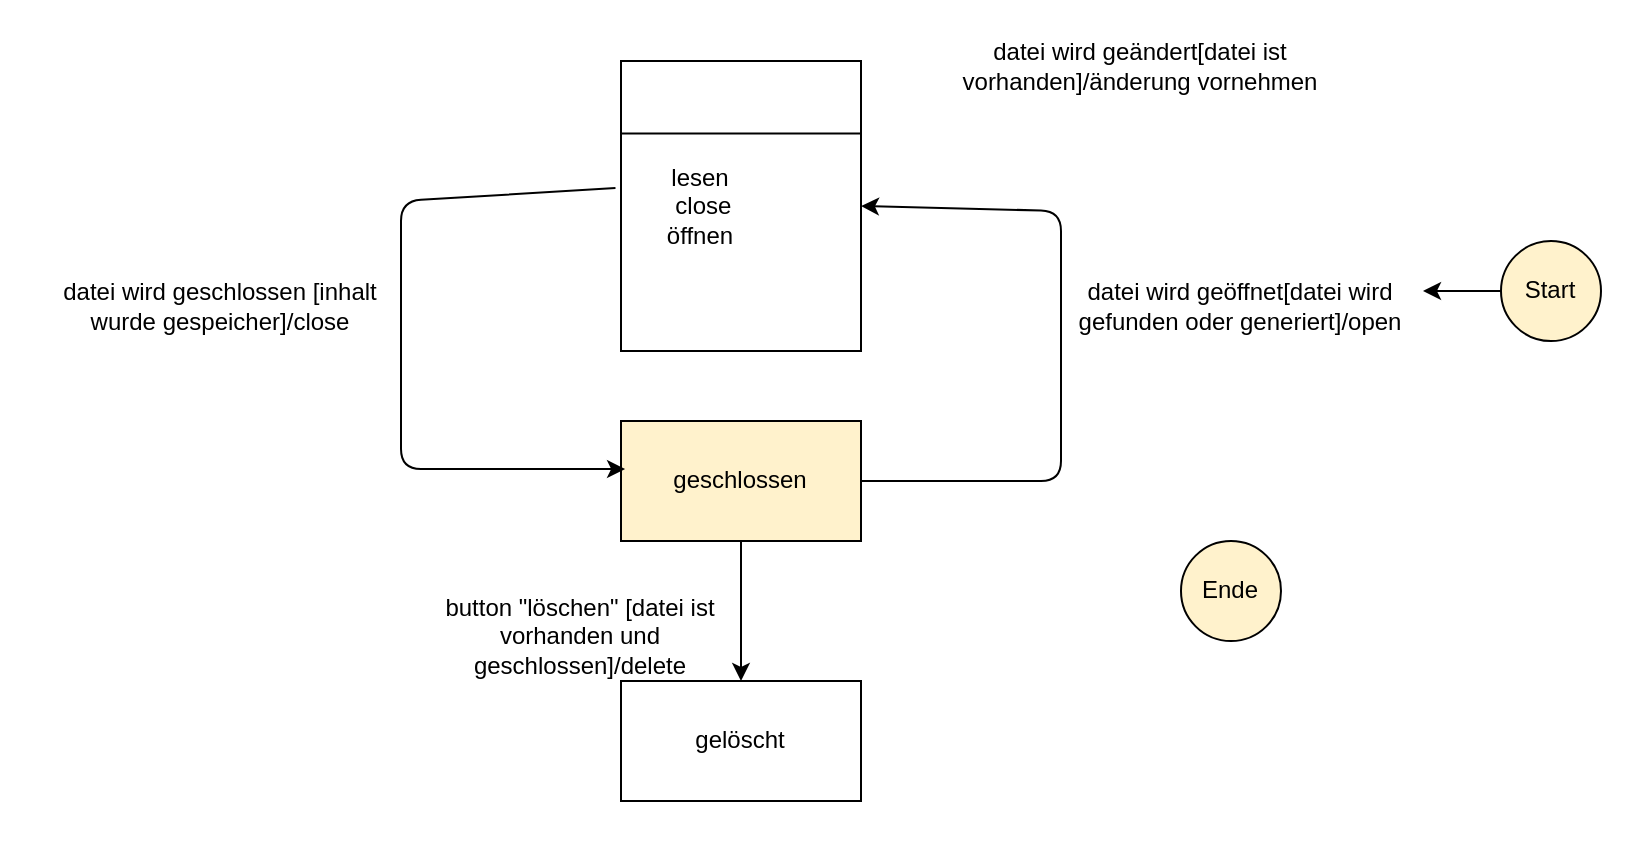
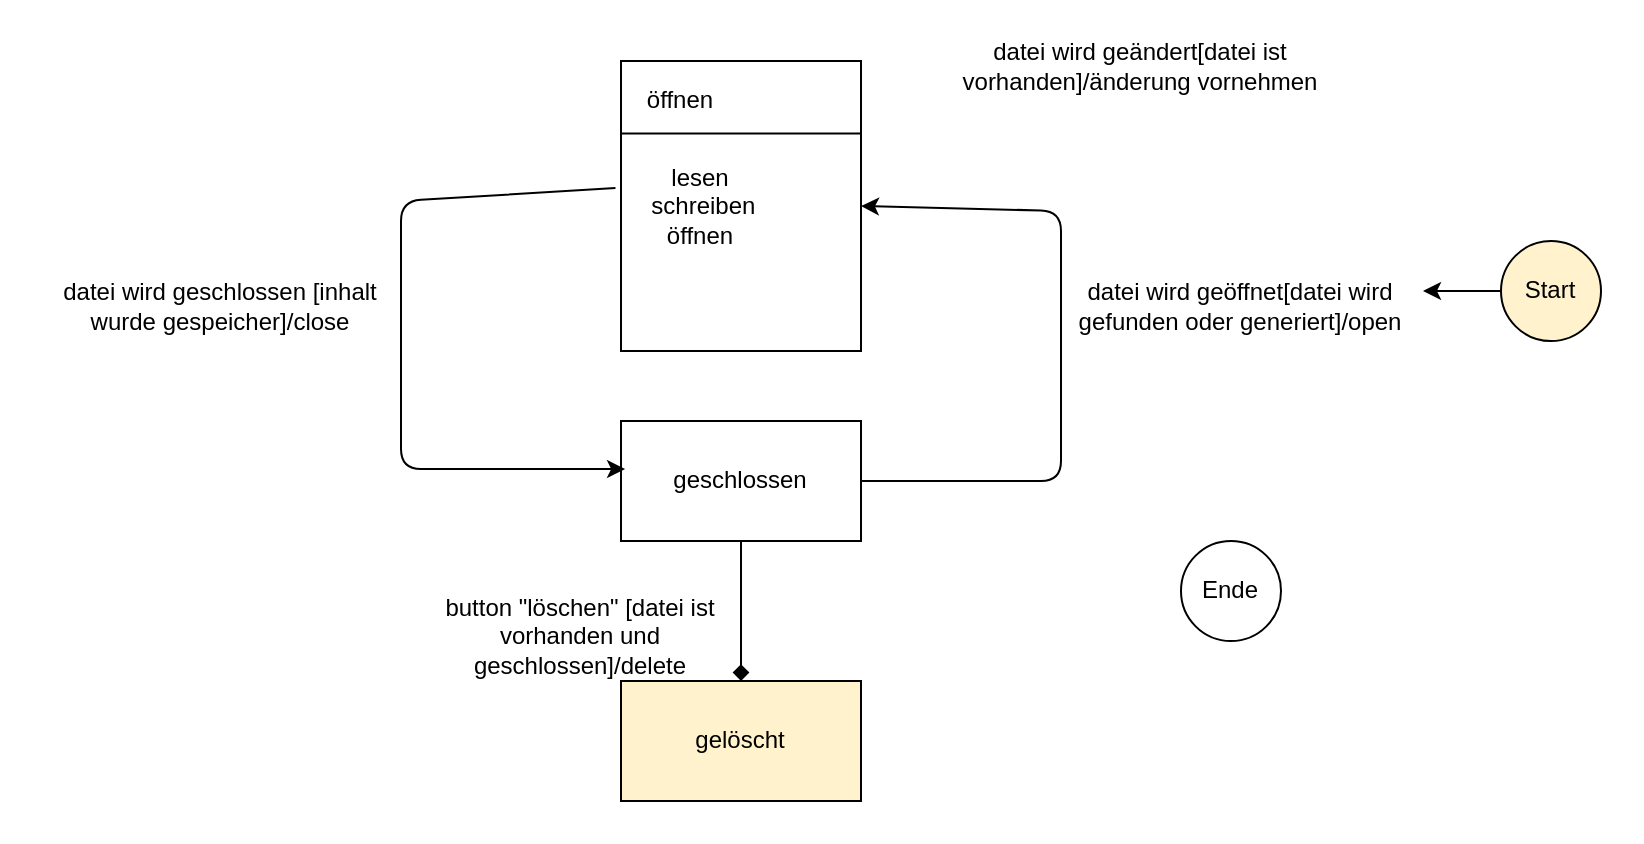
node "öffnen": added
node "lesen close öffnen": label "lesen close öffnen" -> "lesen schreiben öffnen"
node "geschlossen": fillcolor #fff2cc -> #ffffff
node "Ende": fillcolor #fff2cc -> #ffffff
edge "geschlossen" -> "gelöscht": arrowhead classic -> diamond
node "gelöscht": fillcolor #ffffff -> #fff2cc
